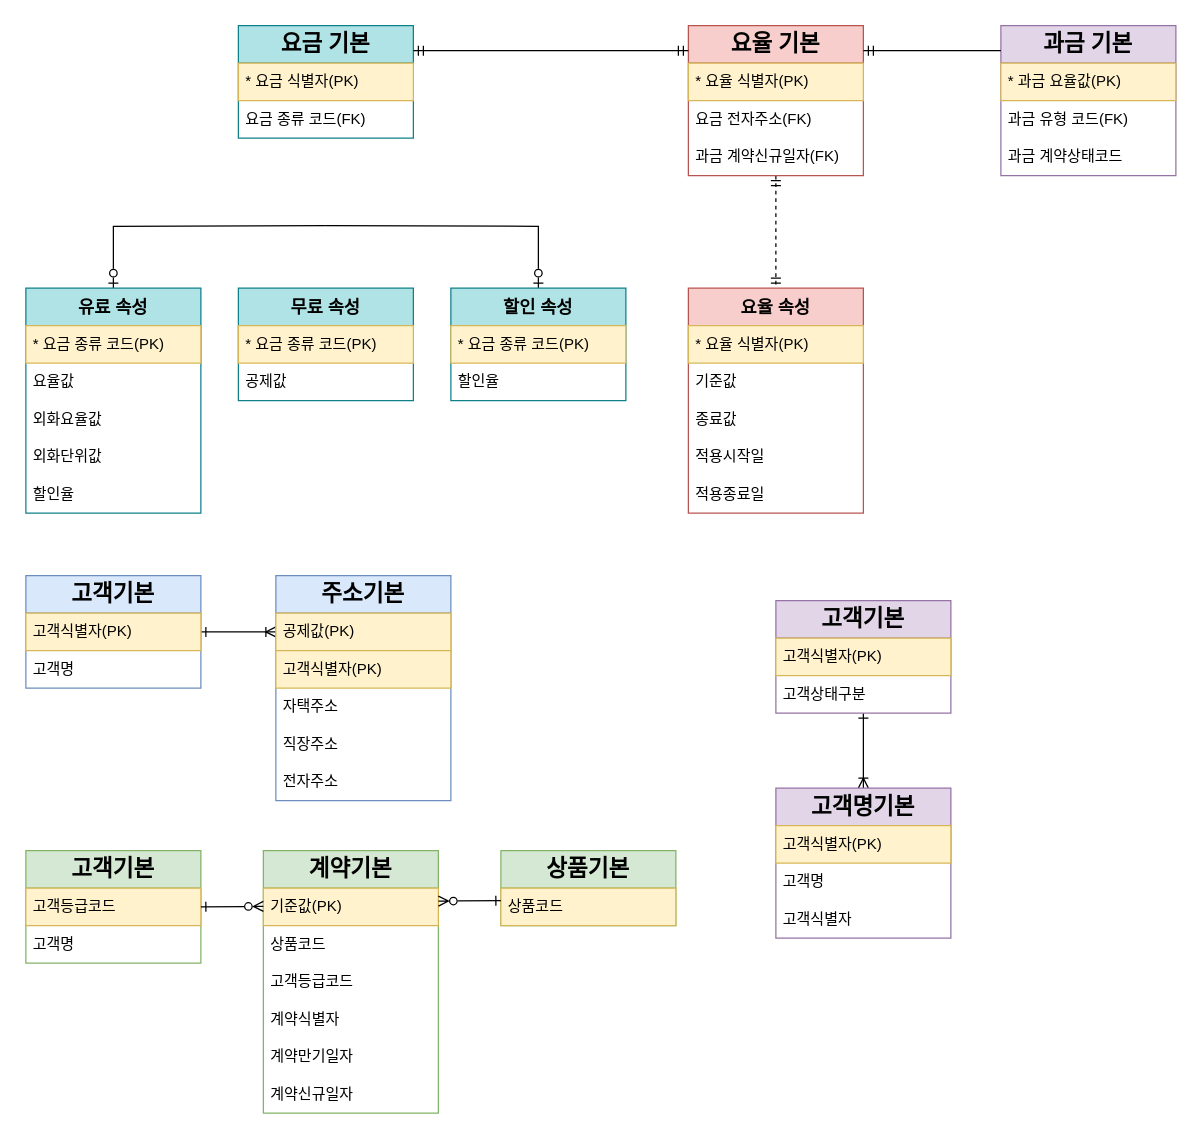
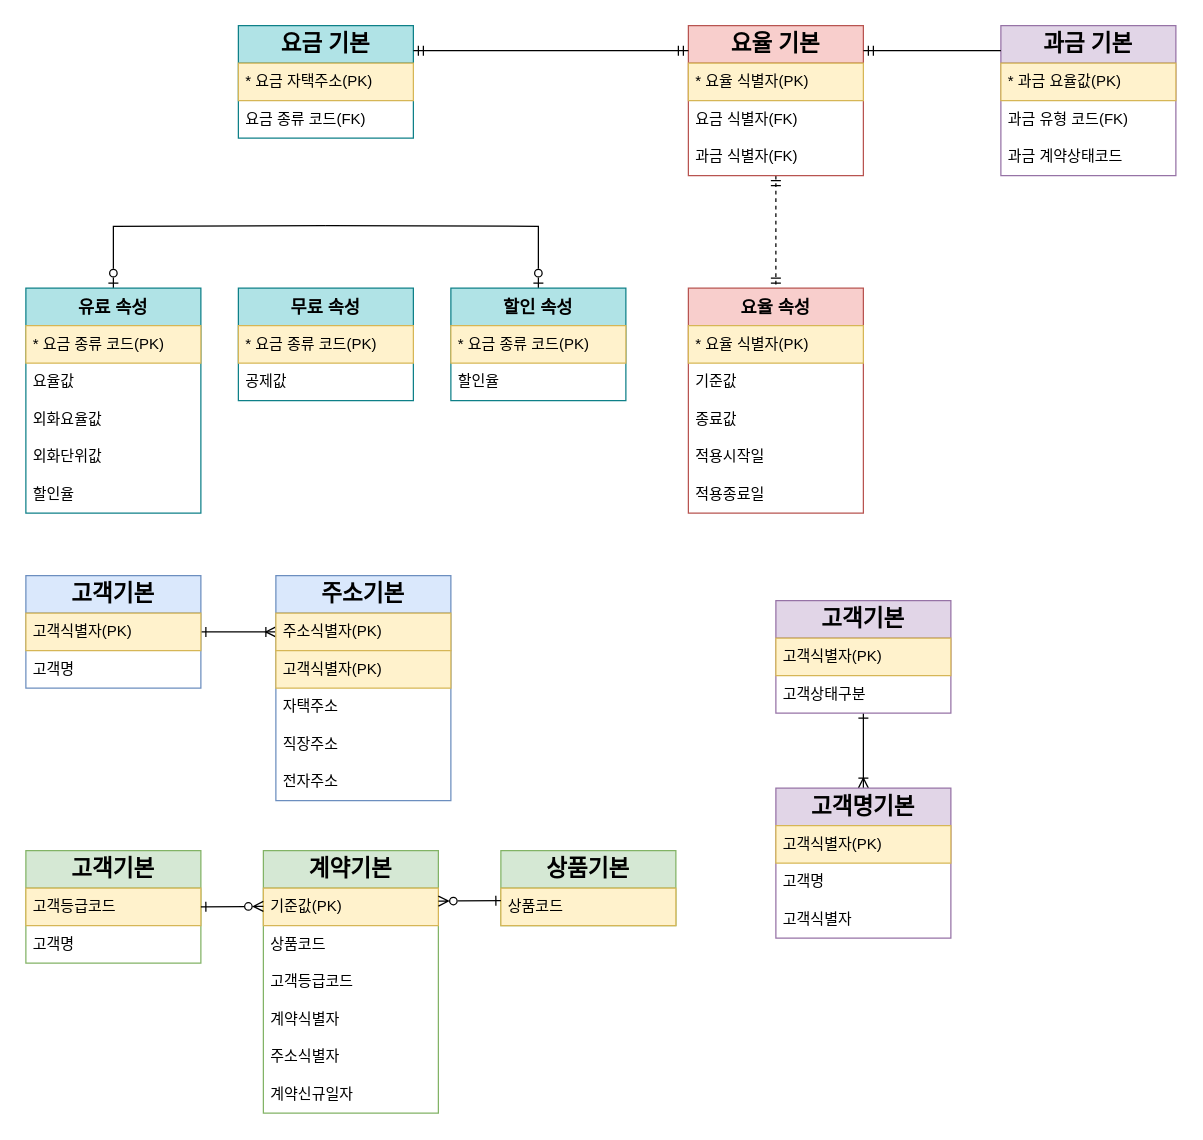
node "* 요금 식별자(PK)": label "* 요금 식별자(PK)" -> "* 요금 자택주소(PK)"
node "요금 전자주소(FK)": label "요금 전자주소(FK)" -> "요금 식별자(FK)"
node "과금 계약신규일자(FK)": label "과금 계약신규일자(FK)" -> "과금 식별자(FK)"
node "공제값(PK)": label "공제값(PK)" -> "주소식별자(PK)"
node "계약만기일자": label "계약만기일자" -> "주소식별자"
